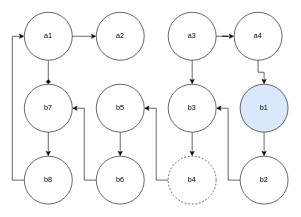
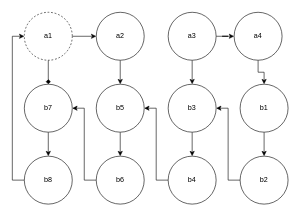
node "a1": style solid -> dashed
edge "a2" -> "b5": added
node "b1": fillcolor #dae8fc -> #ffffff
node "b4": style dashed -> solid
